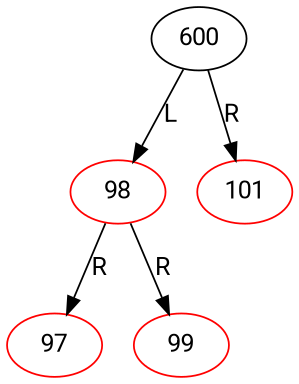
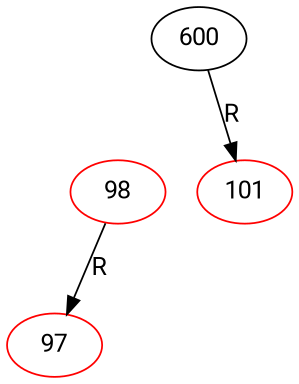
edge "600" -> "98": removed, label "L"
node "99": removed
